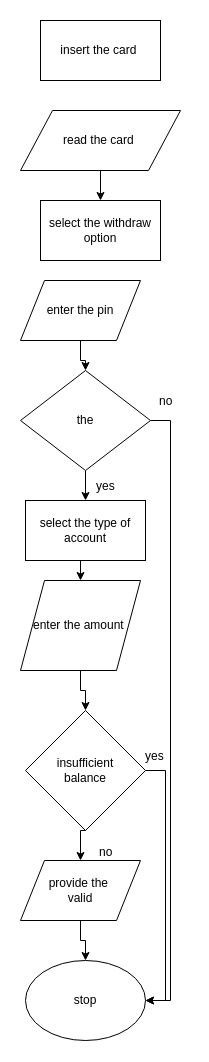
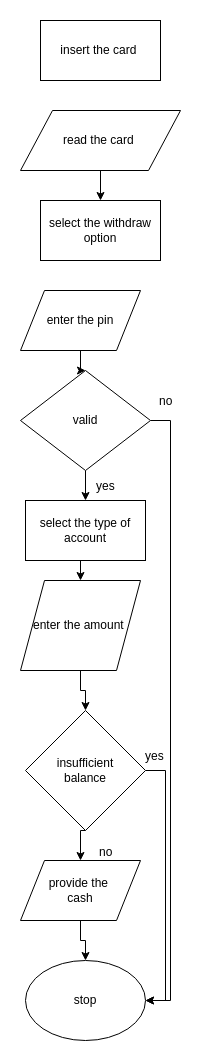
node "enter the pin": moved (81, 311) -> (81, 321)
node "the": label "the" -> "valid"
node "provide the valid": label "provide the valid" -> "provide the cash"
